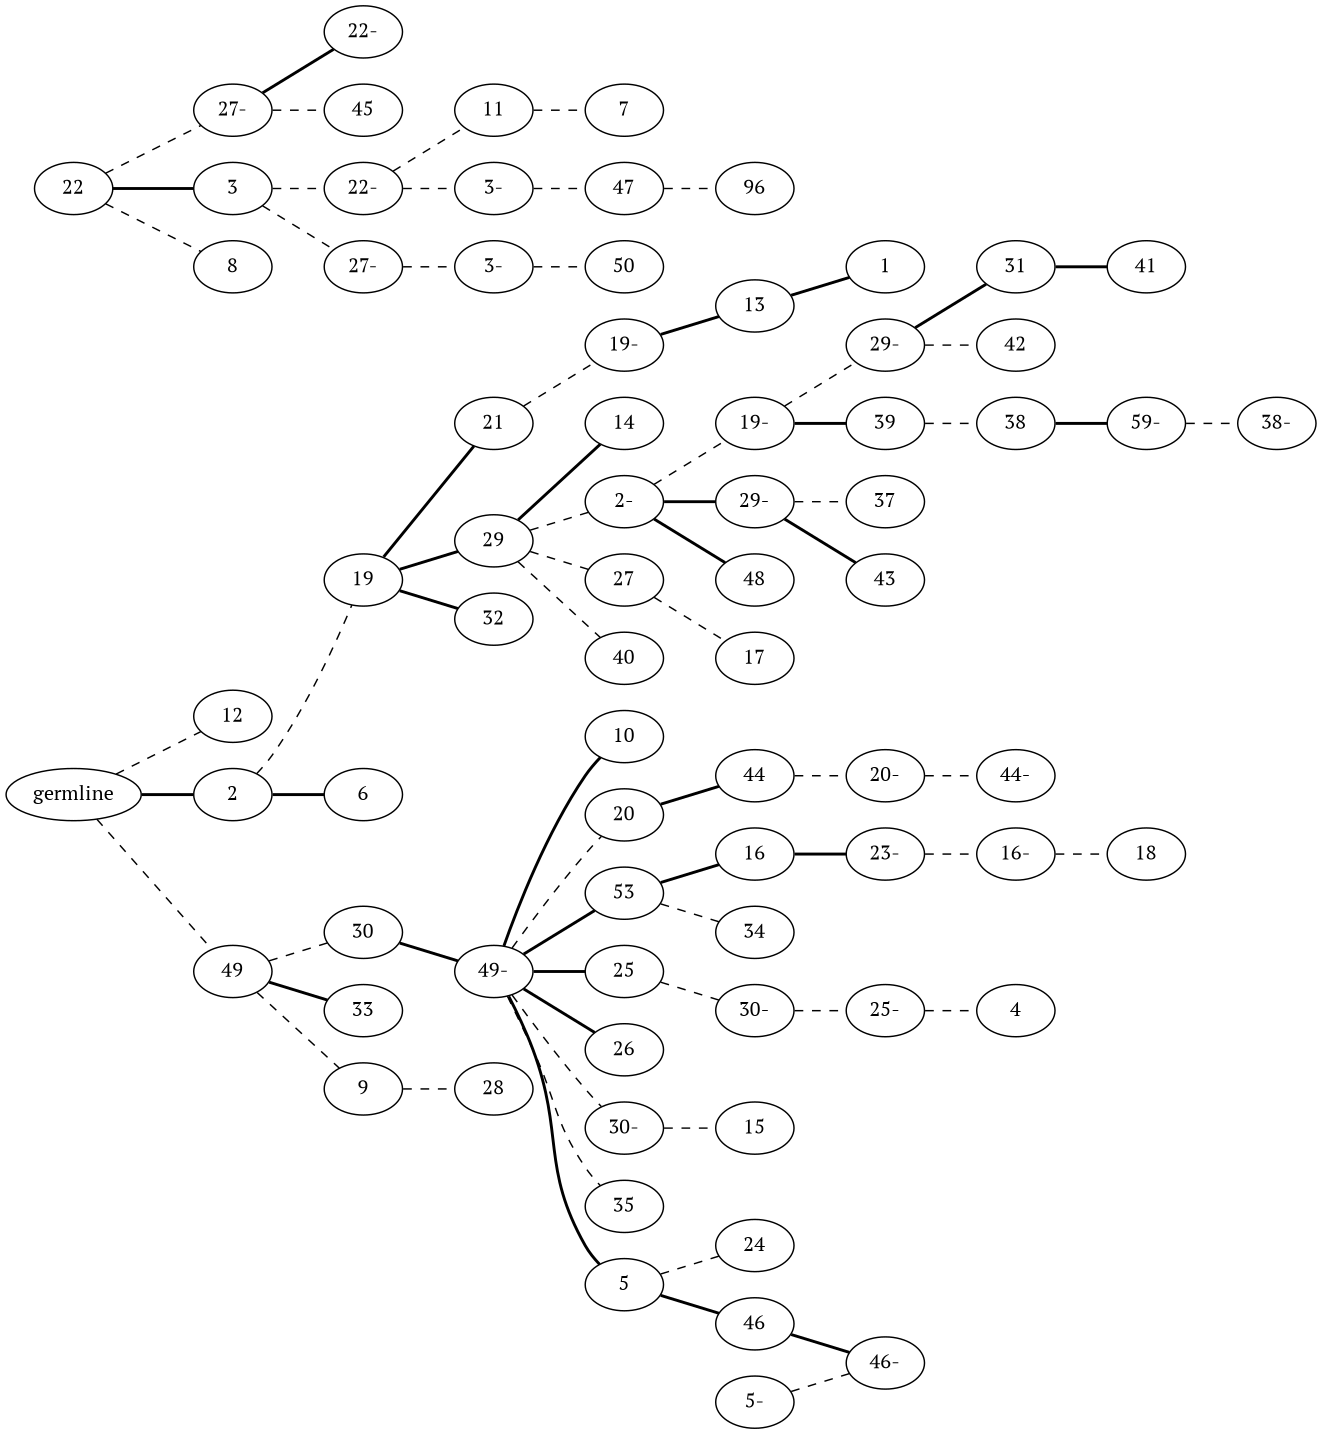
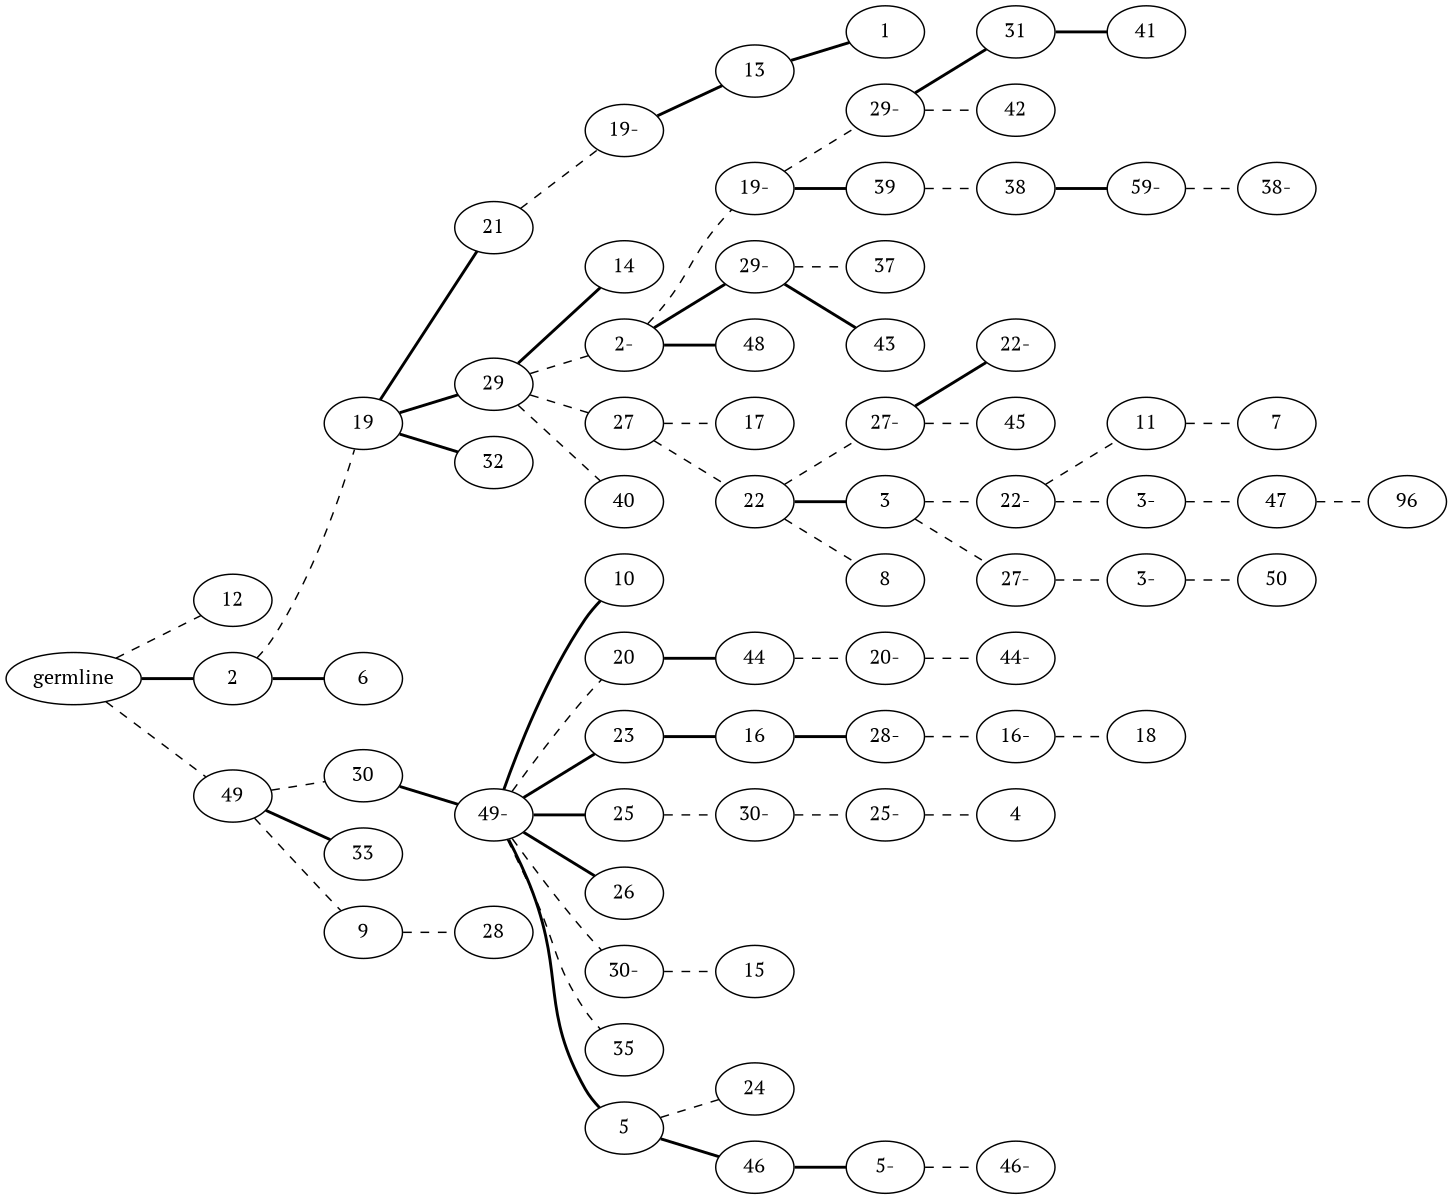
edge "27" -- "22": added
node "23-": label "23-" -> "28-"
node "53": label "53" -> "23"
node "34": removed
edge "46" -- "46-": now "46" -- "5-"
